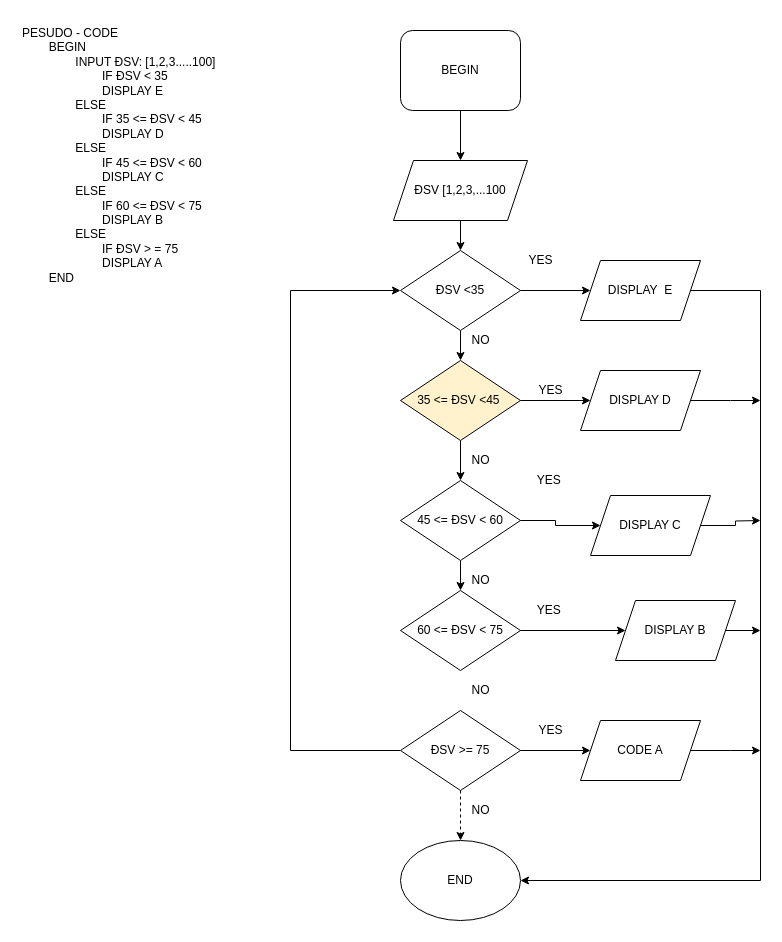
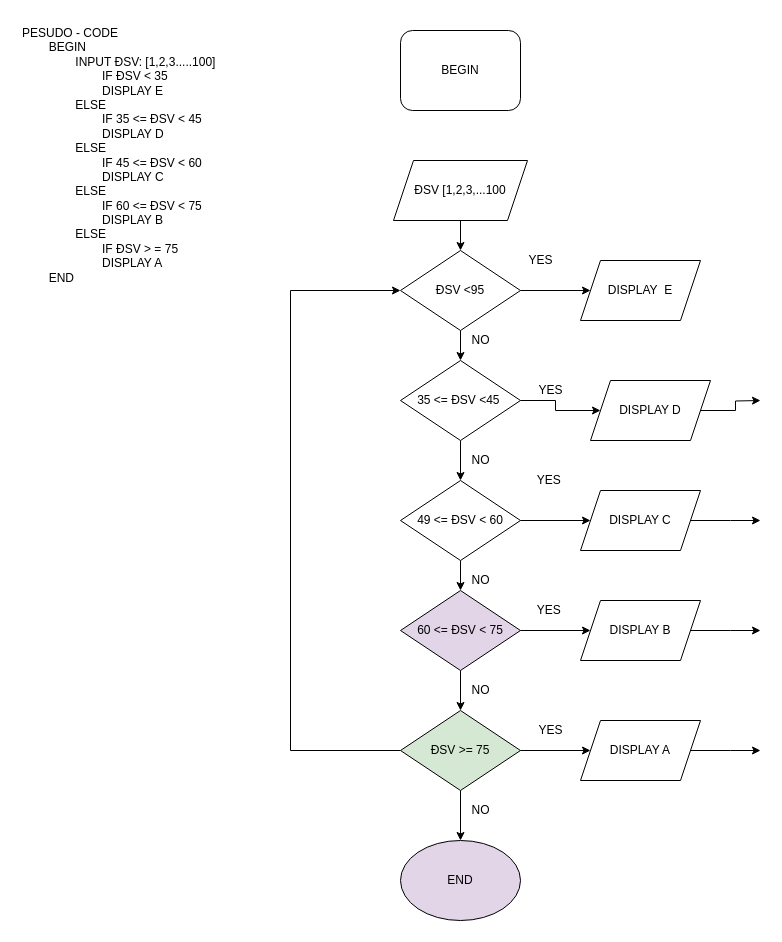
edge "BEGIN" -> "ĐSV [1,2,3,...100": removed
node "ĐSV <35": label "ĐSV <35" -> "ĐSV <95"
node "35 <= ĐSV <45": fillcolor #fff2cc -> #ffffff
node "DISPLAY D": moved (641, 401) -> (651, 411)
node "45 <= ĐSV < 60": label "45 <= ĐSV < 60" -> "49 <= ĐSV < 60"
node "DISPLAY C": moved (651, 526) -> (641, 521)
node "60 <= ĐSV < 75": fillcolor #ffffff -> #e1d5e7
node "DISPLAY B": moved (676, 631) -> (641, 631)
edge "DISPLAY E" -> "END": removed
edge "60 <= ĐSV < 75" -> "ĐSV >= 75": added
node "ĐSV >= 75": fillcolor #ffffff -> #d5e8d4
node "CODE A": label "CODE A" -> "DISPLAY A"
edge "ĐSV >= 75" -> "END": style dashed -> solid
node "END": fillcolor #ffffff -> #e1d5e7
